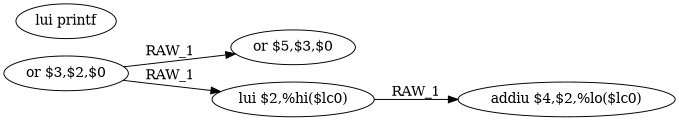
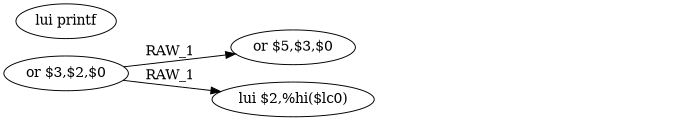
node "addiu $4,$2,%lo($lc0)": removed
